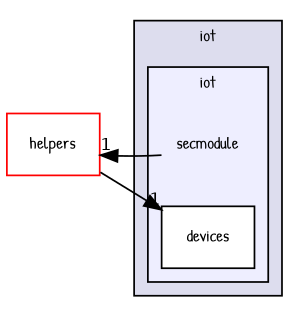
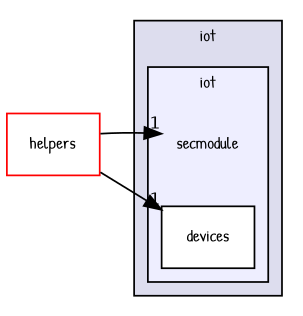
edge "secmodule" -> "helpers": reversed
